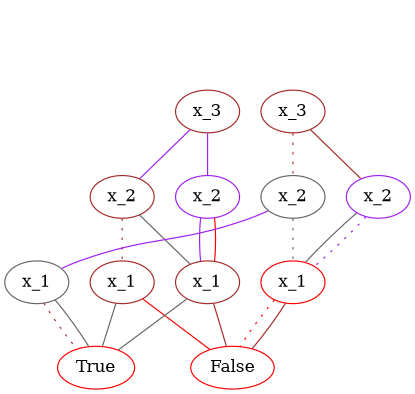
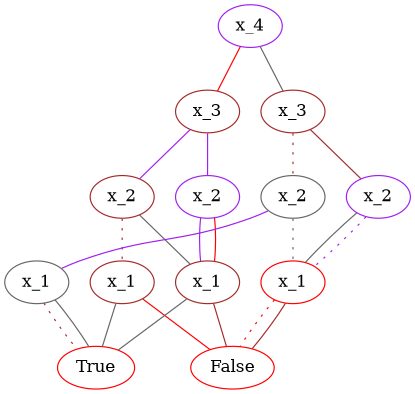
node "x_4": added
